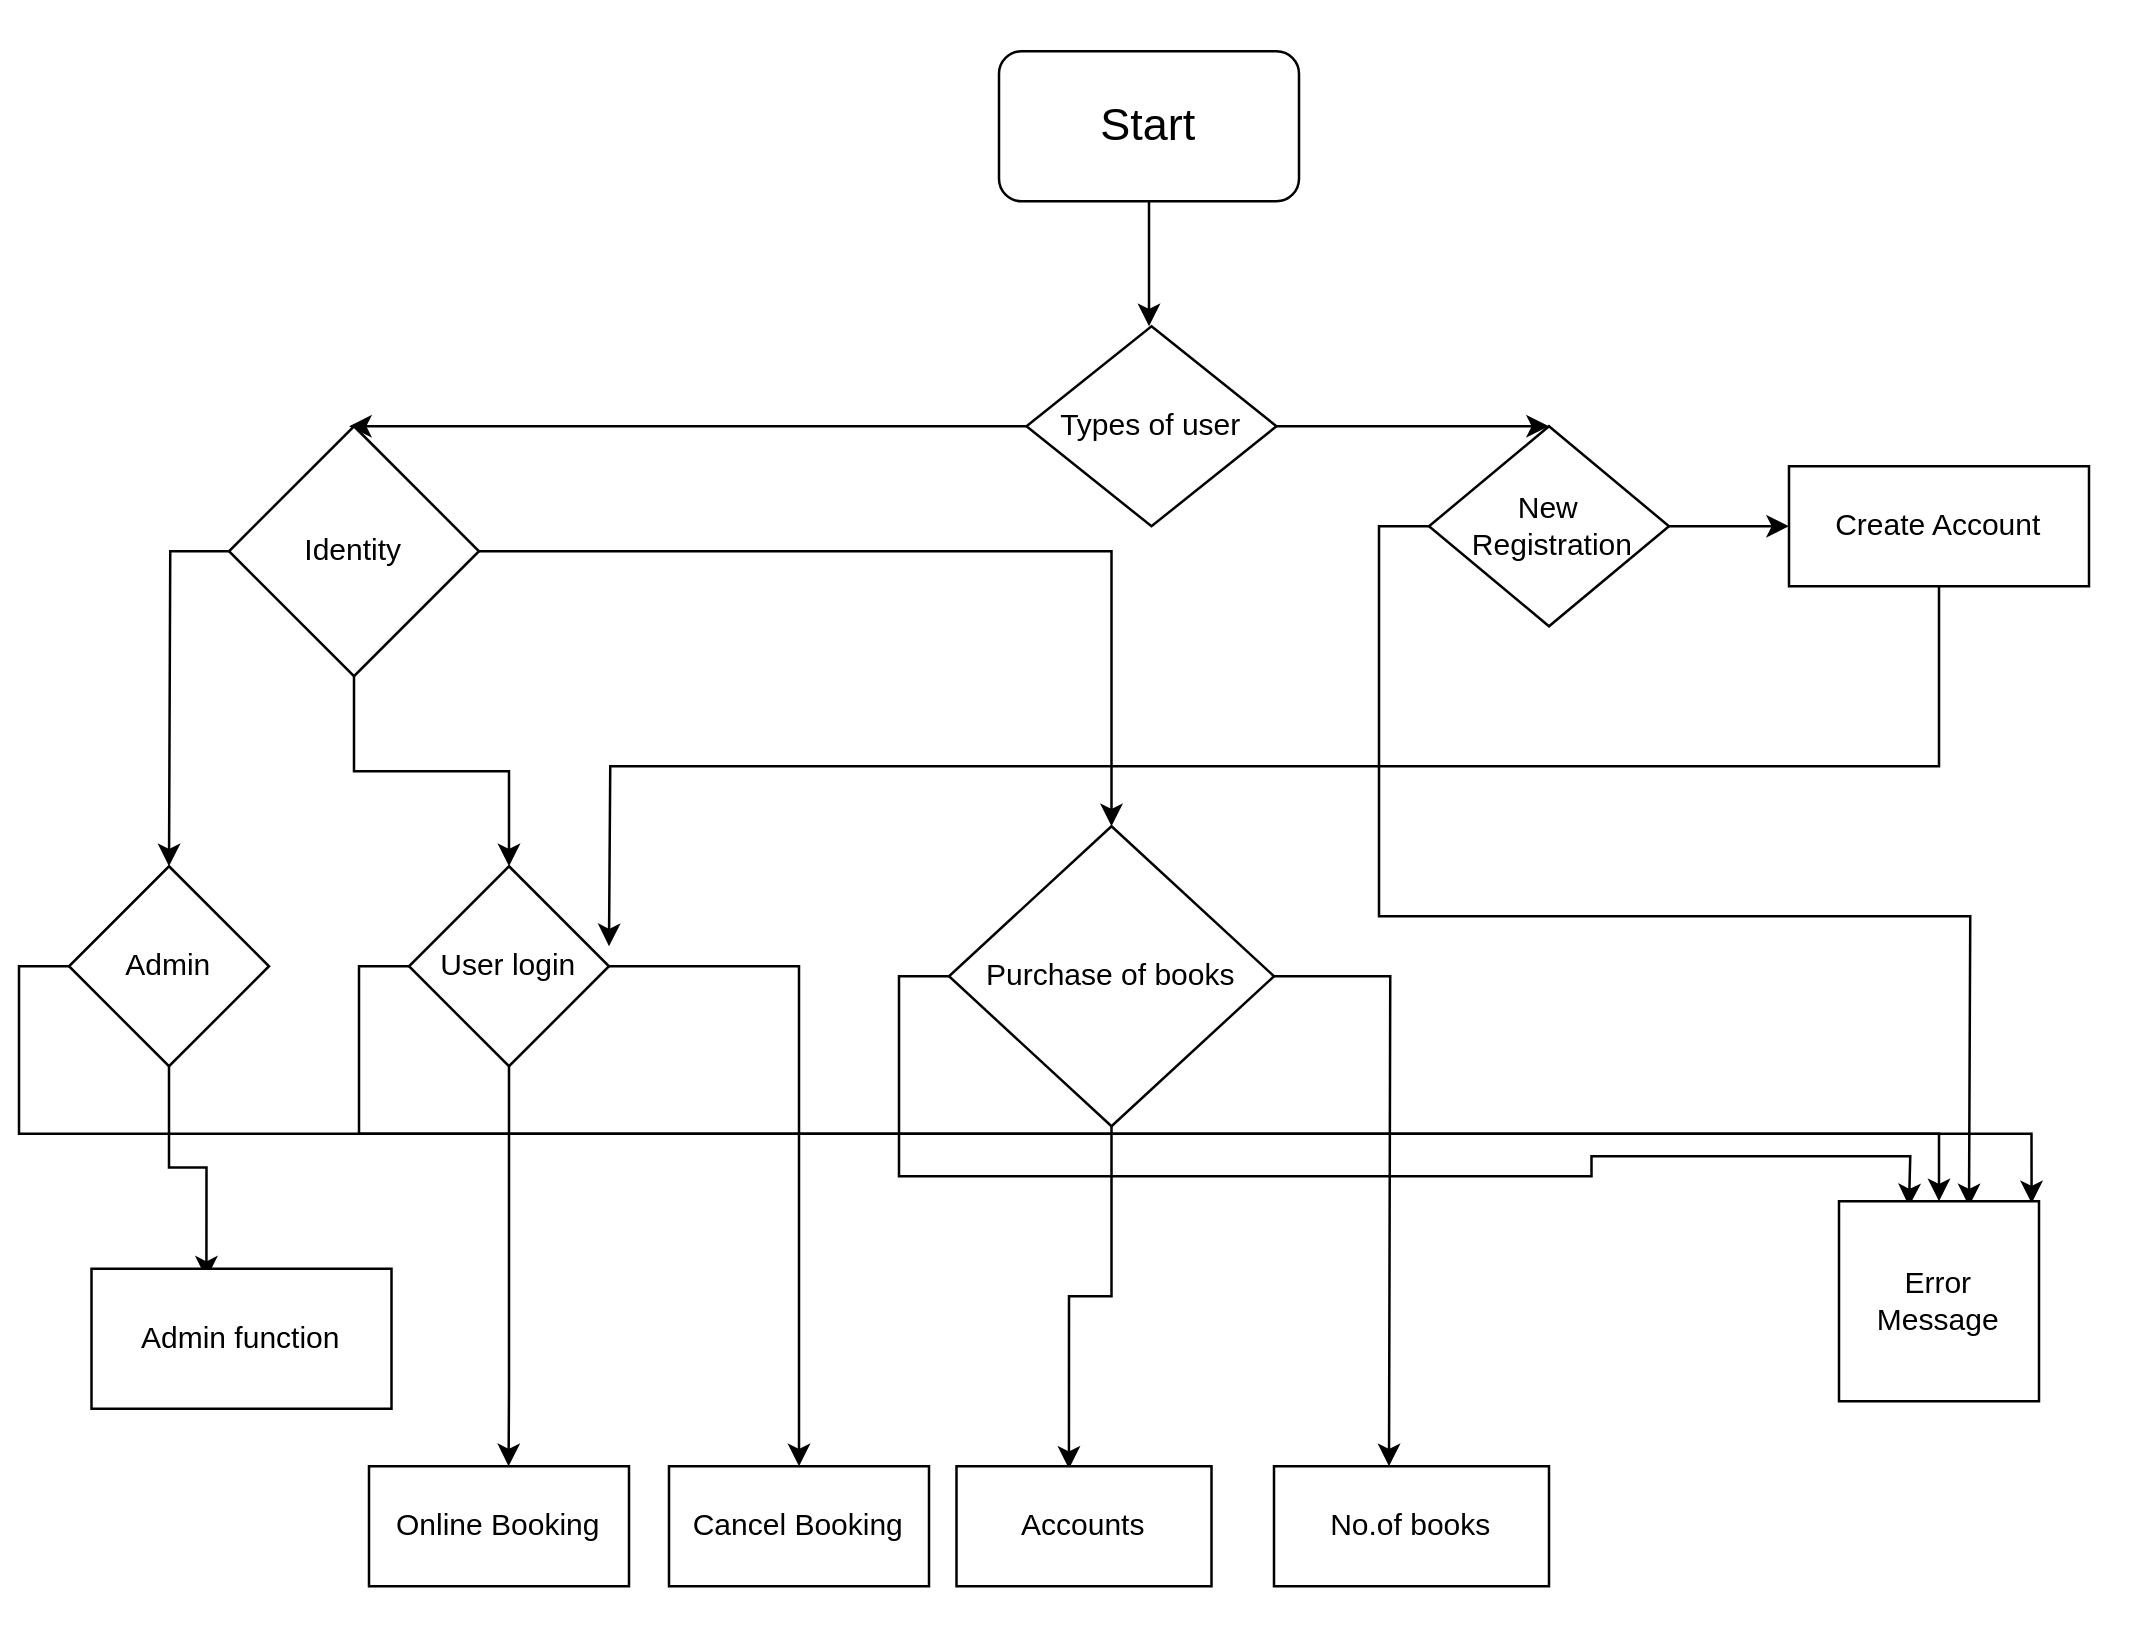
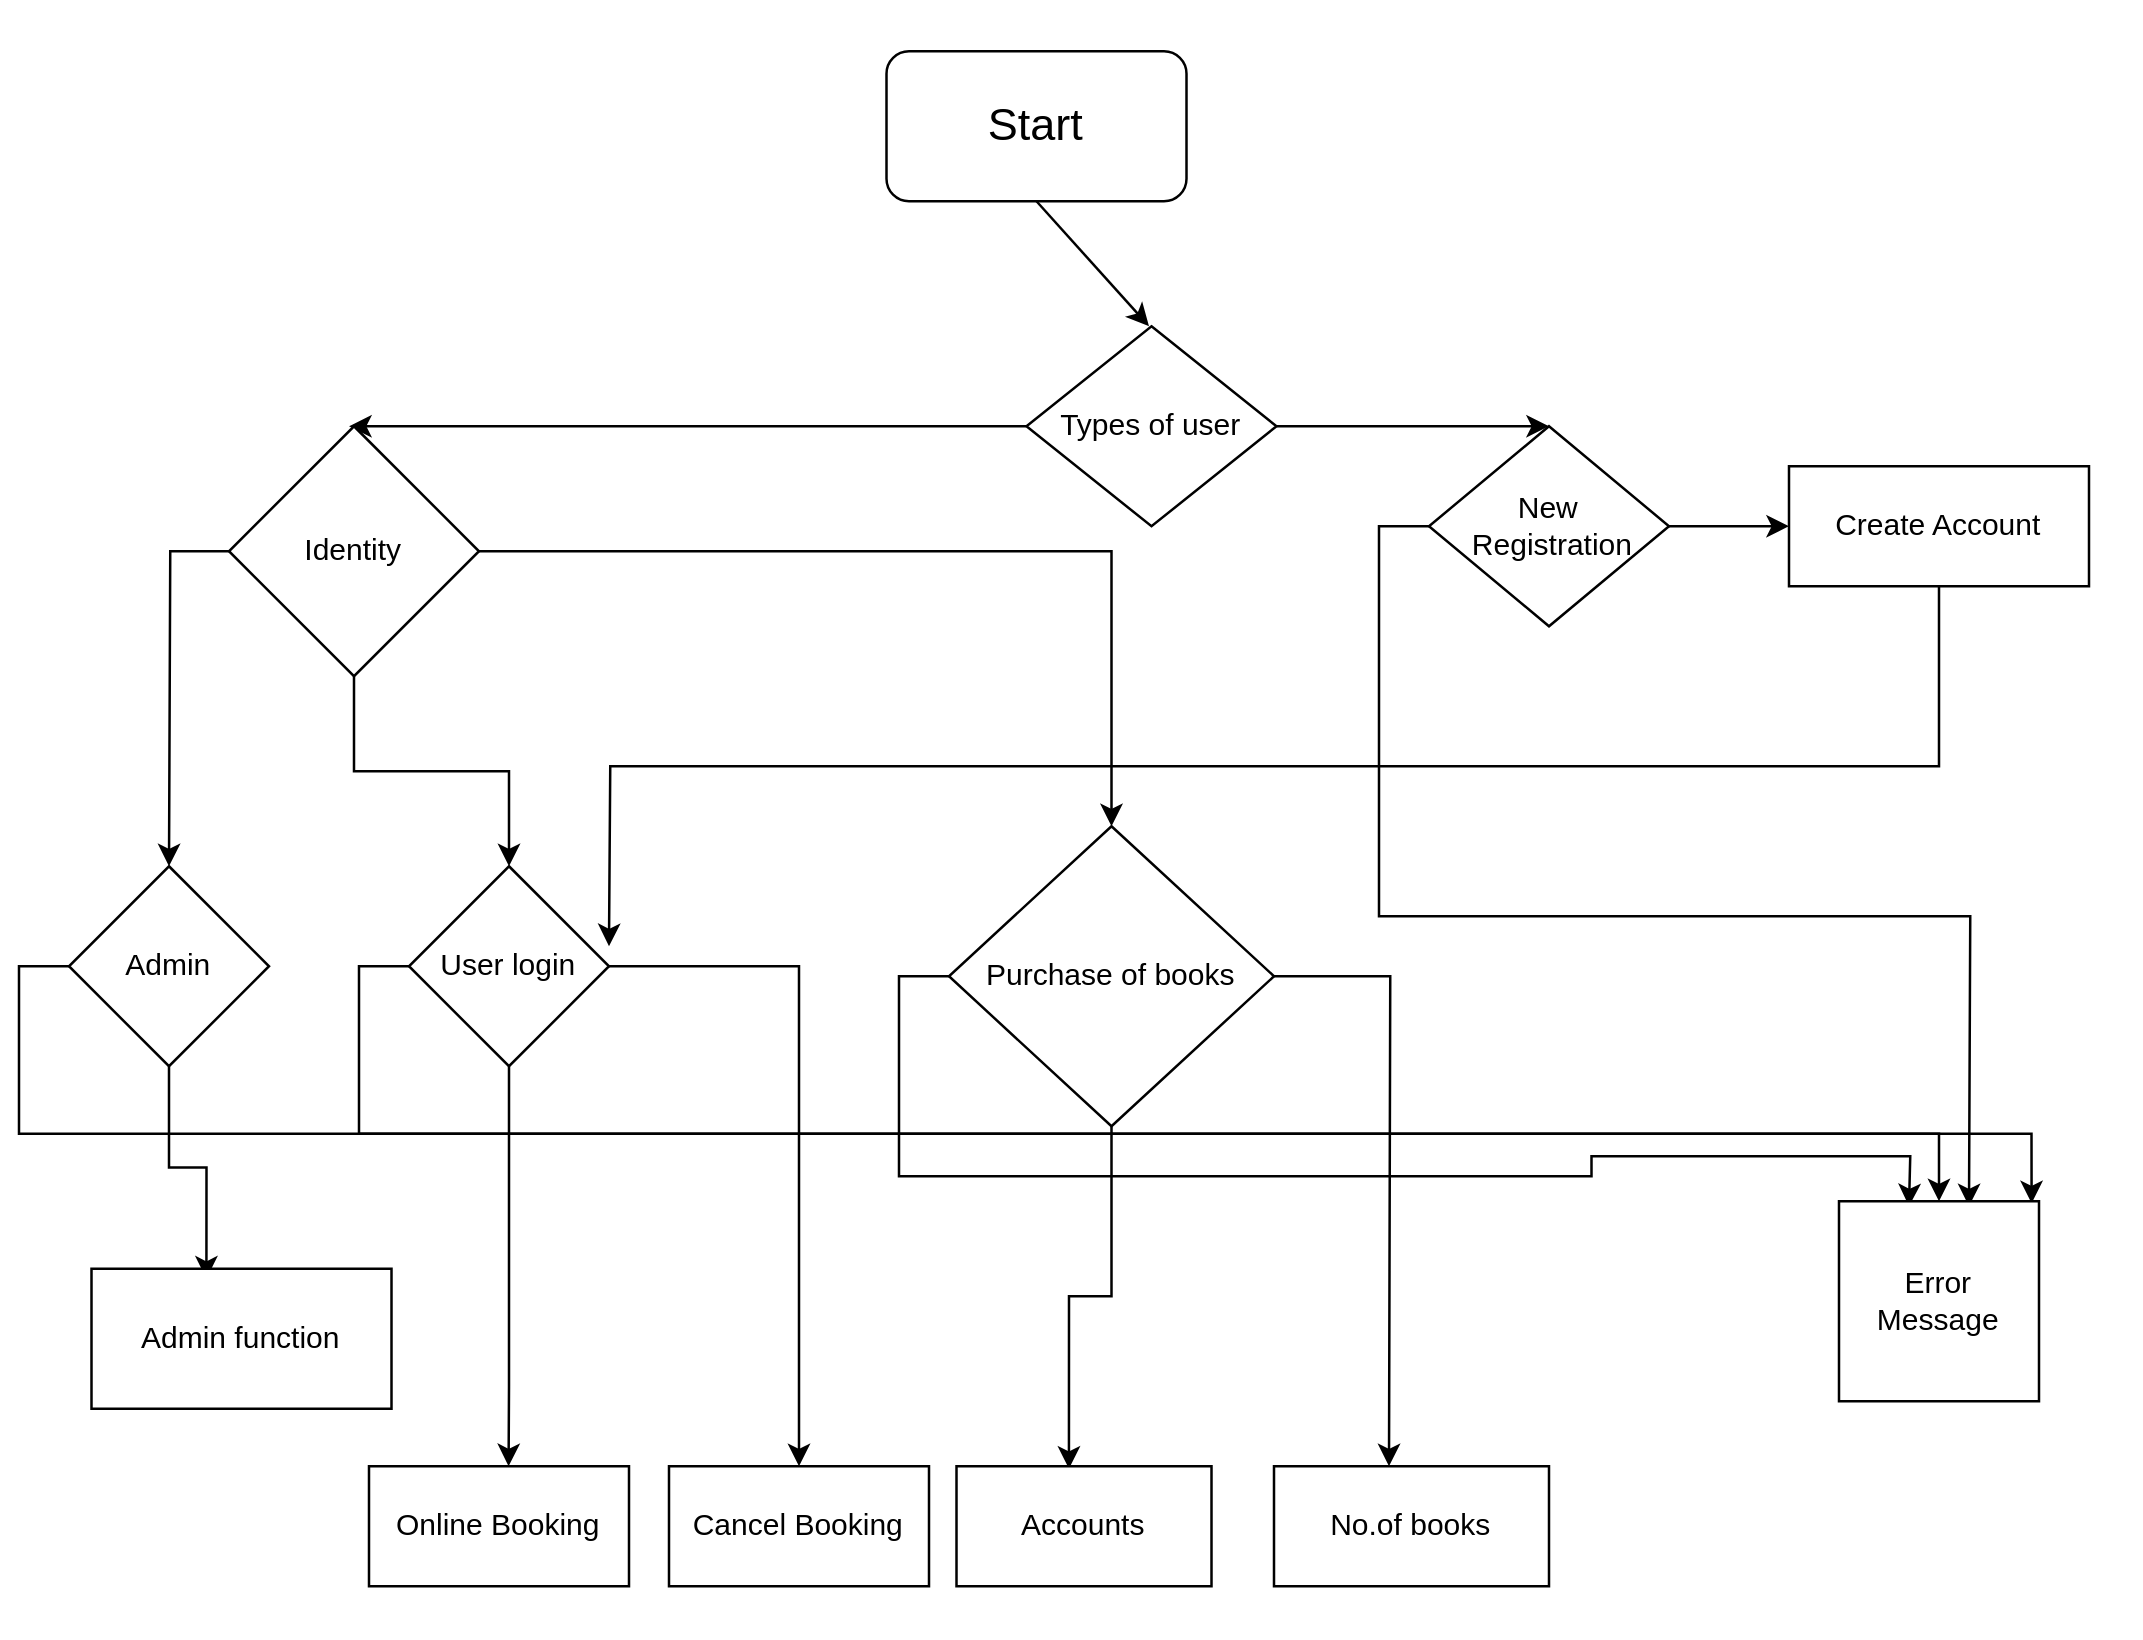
node "Start": moved (1149, 126) -> (1036, 126)
